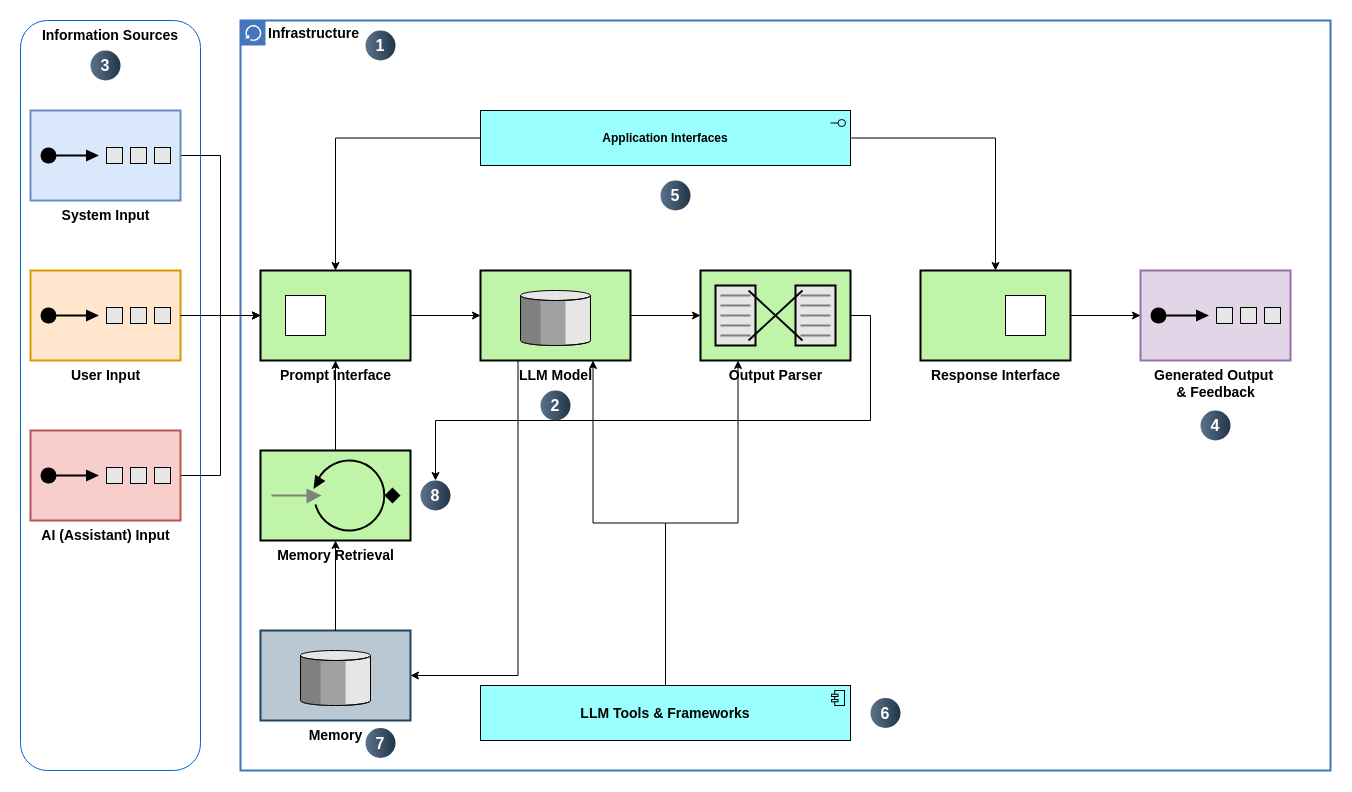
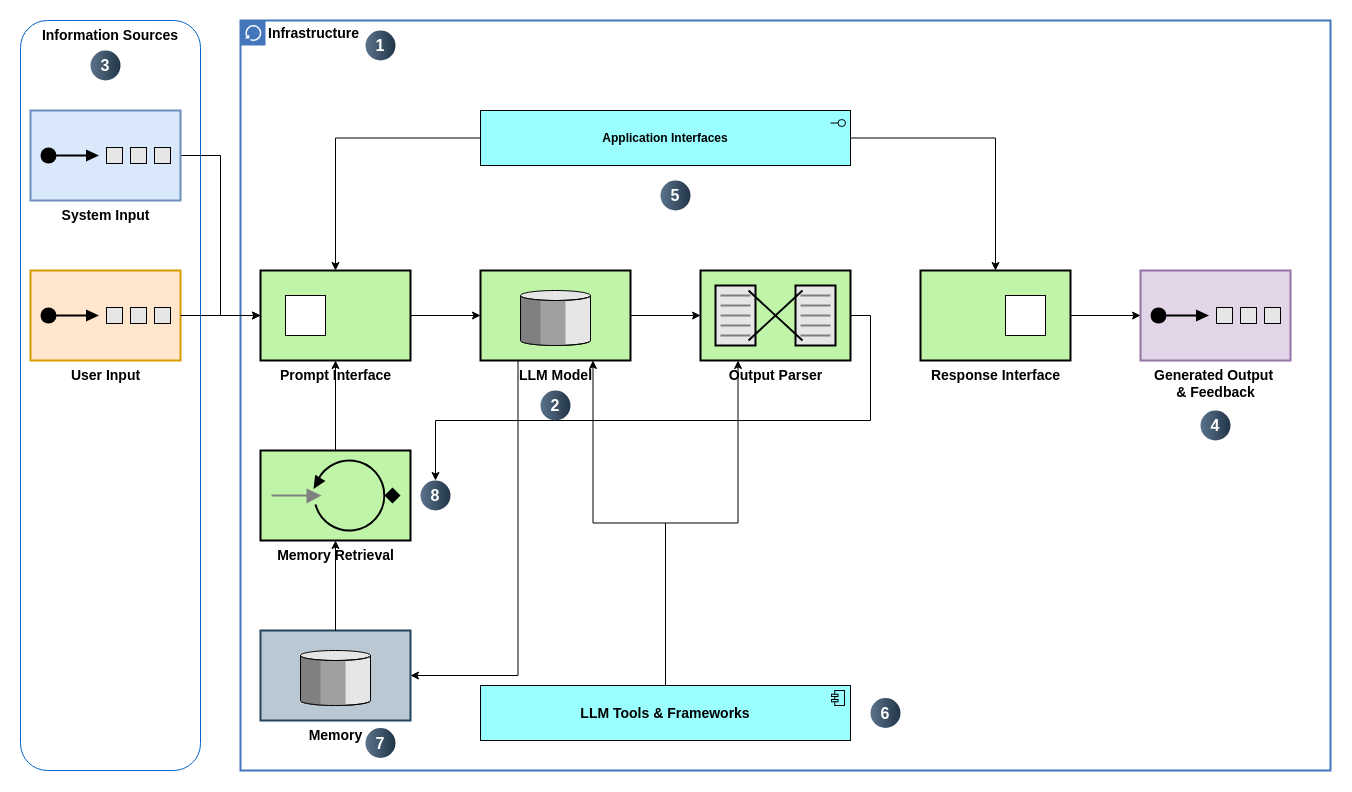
edge "AI (Assistant) Input" -> "Prompt Interface": removed
node "AI (Assistant) Input": removed
